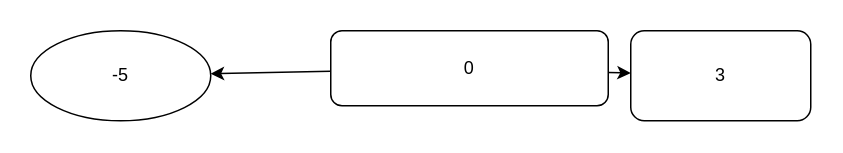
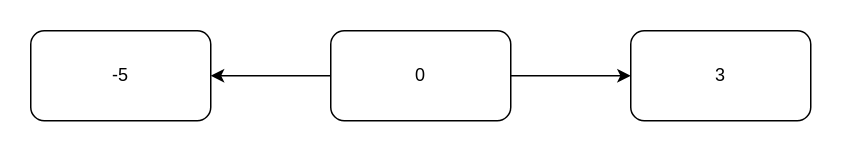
node "0": size 278x75 -> 180x90
node "-5": shape ellipse -> rounded rectangle
